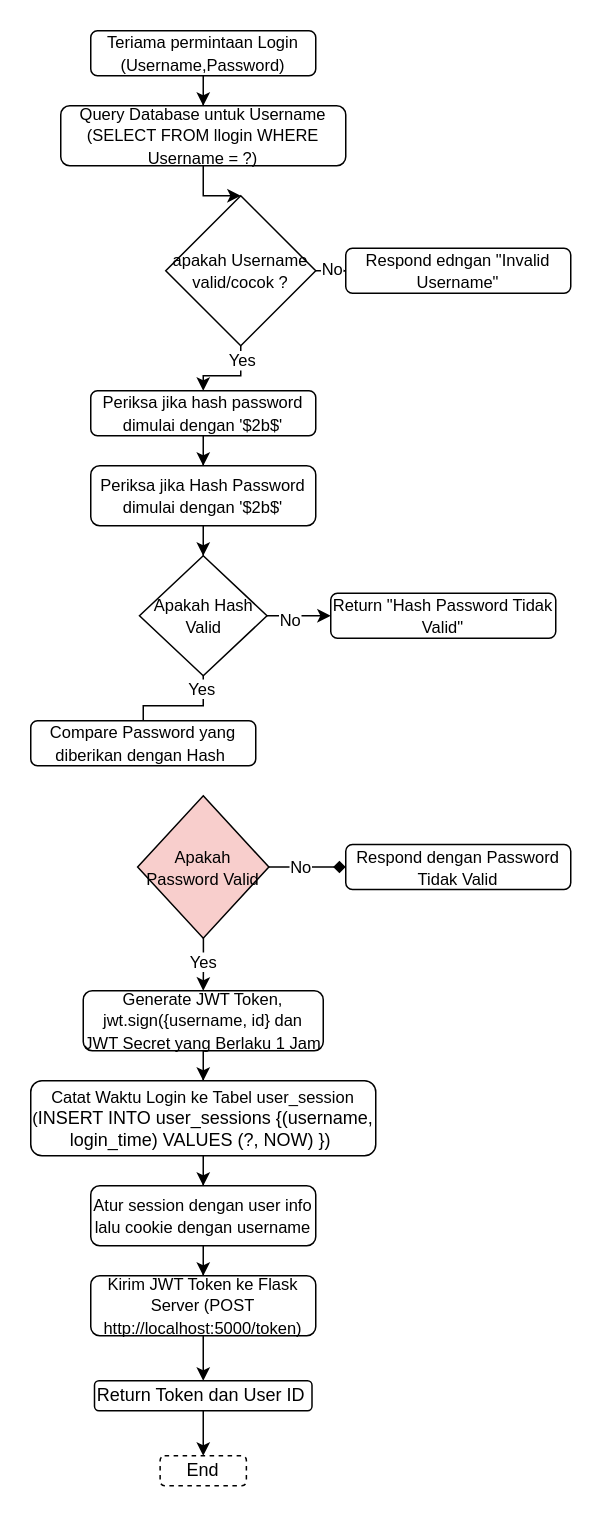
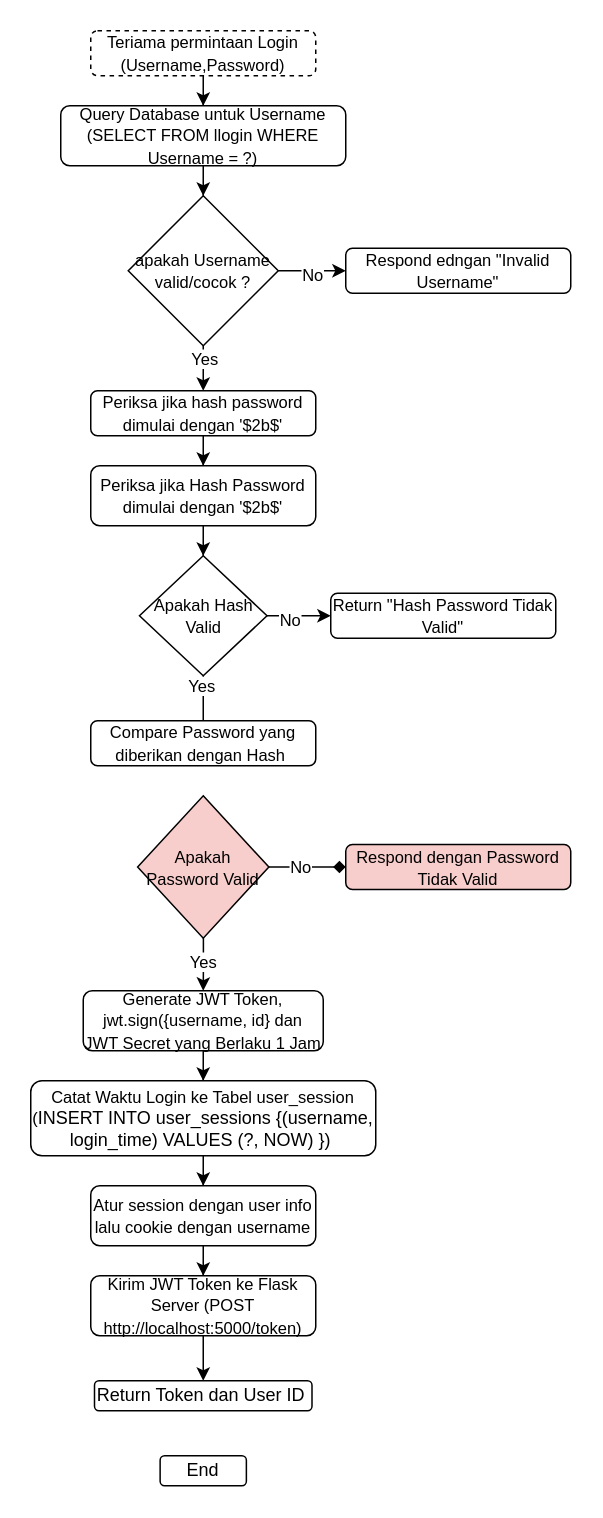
node "Teriama permintaan Login (Username,Password)": style solid -> dashed
node "apakah Username valid/cocok ?": moved (241, 271) -> (203, 271)
node "Compare Password yang diberikan dengan Hash": moved (143, 743) -> (203, 743)
node "Respond dengan Password Tidak Valid": fillcolor #ffffff -> #f8cecc
edge "Return Token dan User ID" -> "End": removed
node "End": style dashed -> solid
